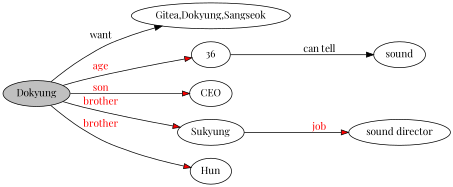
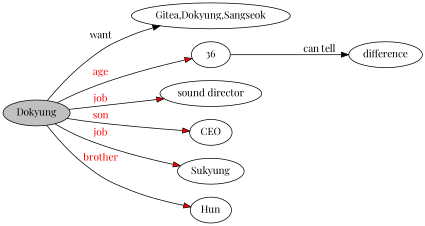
node "sound": label "sound" -> "difference"
edge "Dokyung" -> "Sukyung": label "brother" -> "job"
edge "Sukyung" -> "sound director": now "Dokyung" -> "sound director"
